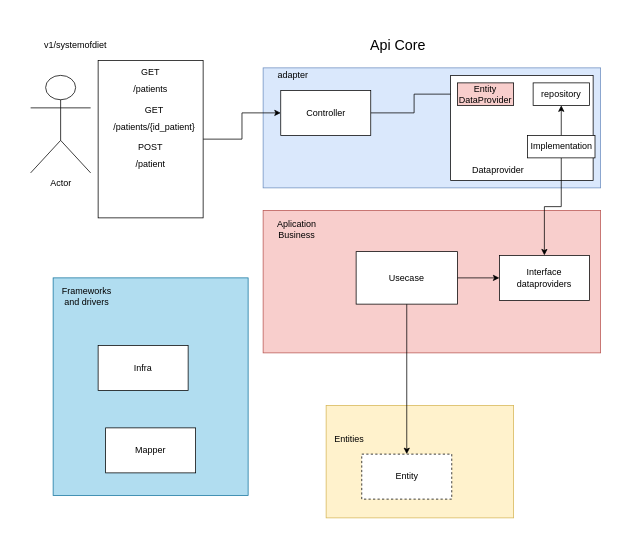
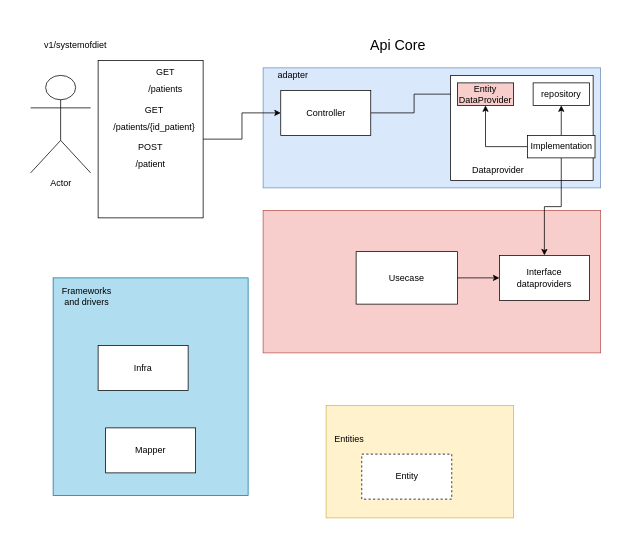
node "GET /patients": moved (150, 79) -> (165, 79)
edge "Implementation" -> "Entity DataProvider": added
node "Aplication Business": removed
edge "Usecase" -> "Entity": removed
